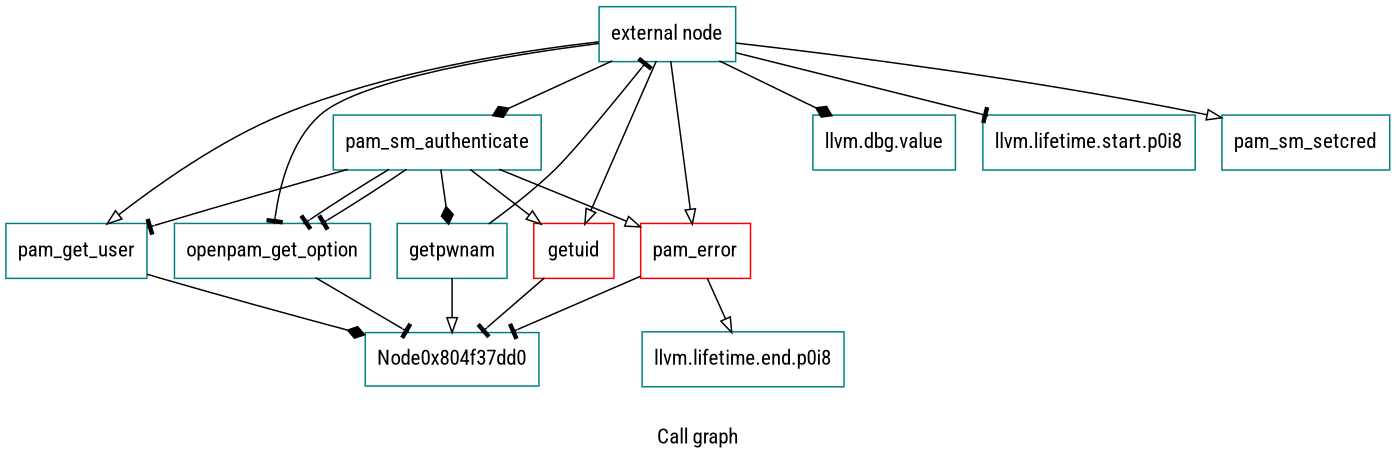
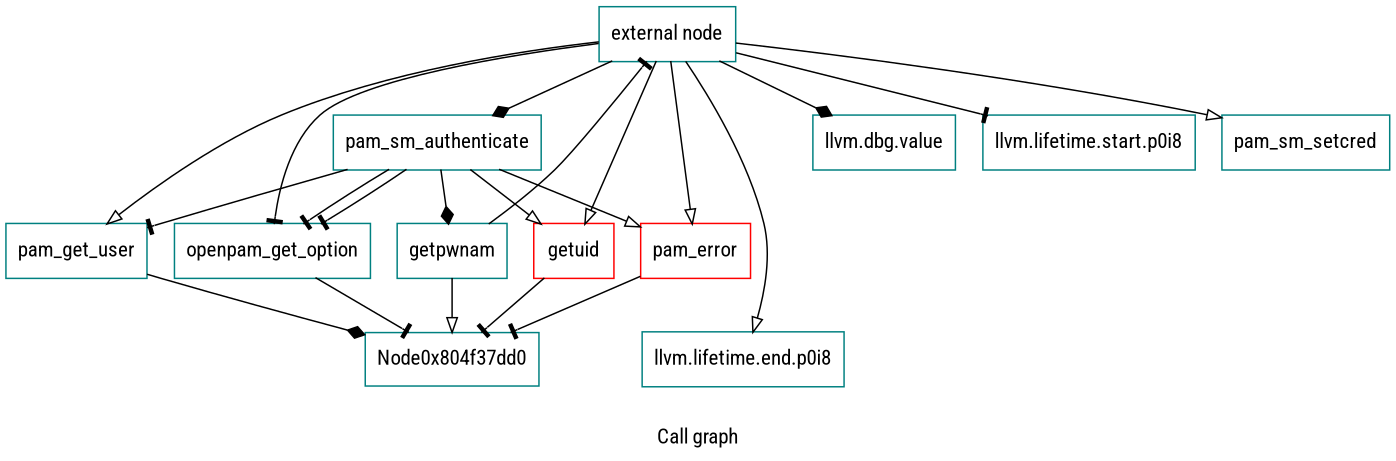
edge "pam_error" -> "llvm.lifetime.end.p0i8": now "external node" -> "llvm.lifetime.end.p0i8"
